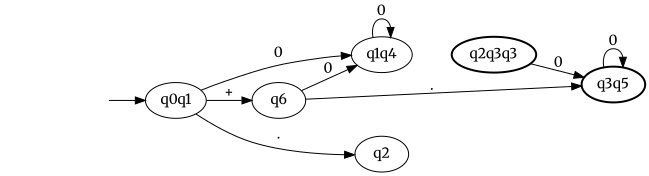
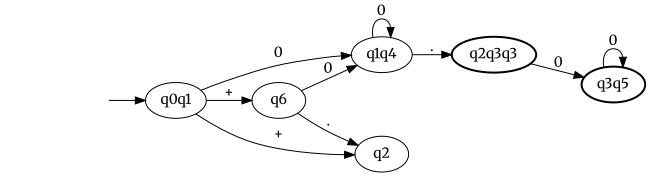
edge "q1q4" -> "q2q3q3": added, label "."
edge "q6" -> "q3q5": now "q6" -> "q2"
edge "q0q1" -> "q2": label "." -> "+"
